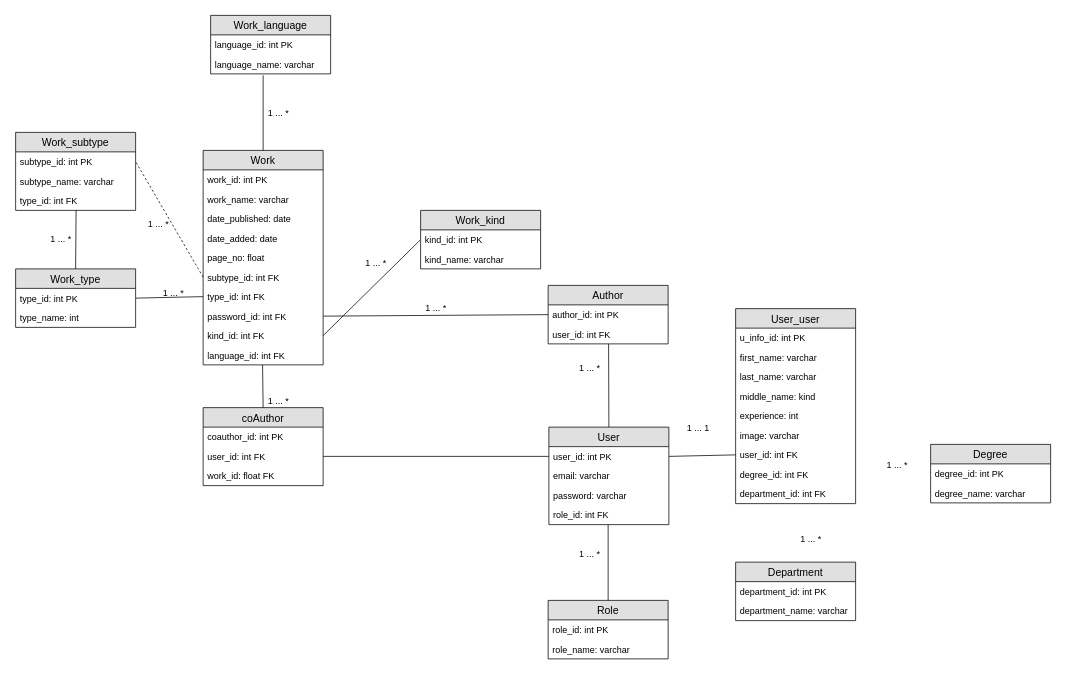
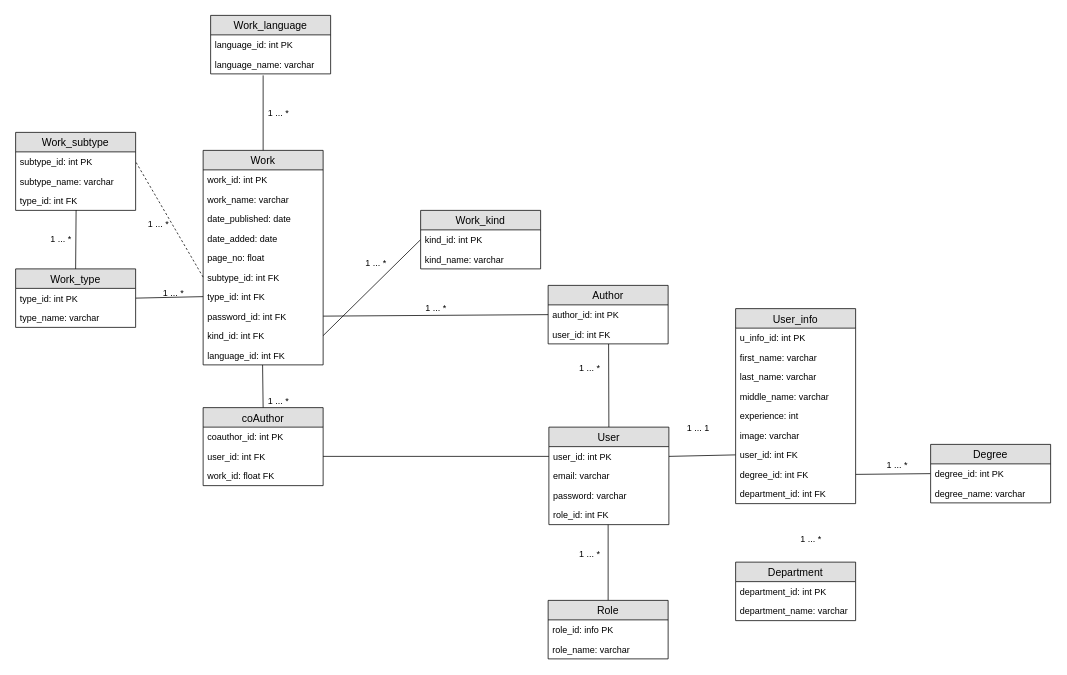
node "type_name: int": label "type_name: int" -> "type_name: varchar"
node "User_user": label "User_user" -> "User_info"
node "middle_name: kind": label "middle_name: kind" -> "middle_name: varchar"
edge "degree_id: int PK" -- "degree_id: int FK": added
node "role_id: int PK": label "role_id: int PK" -> "role_id: info PK"
